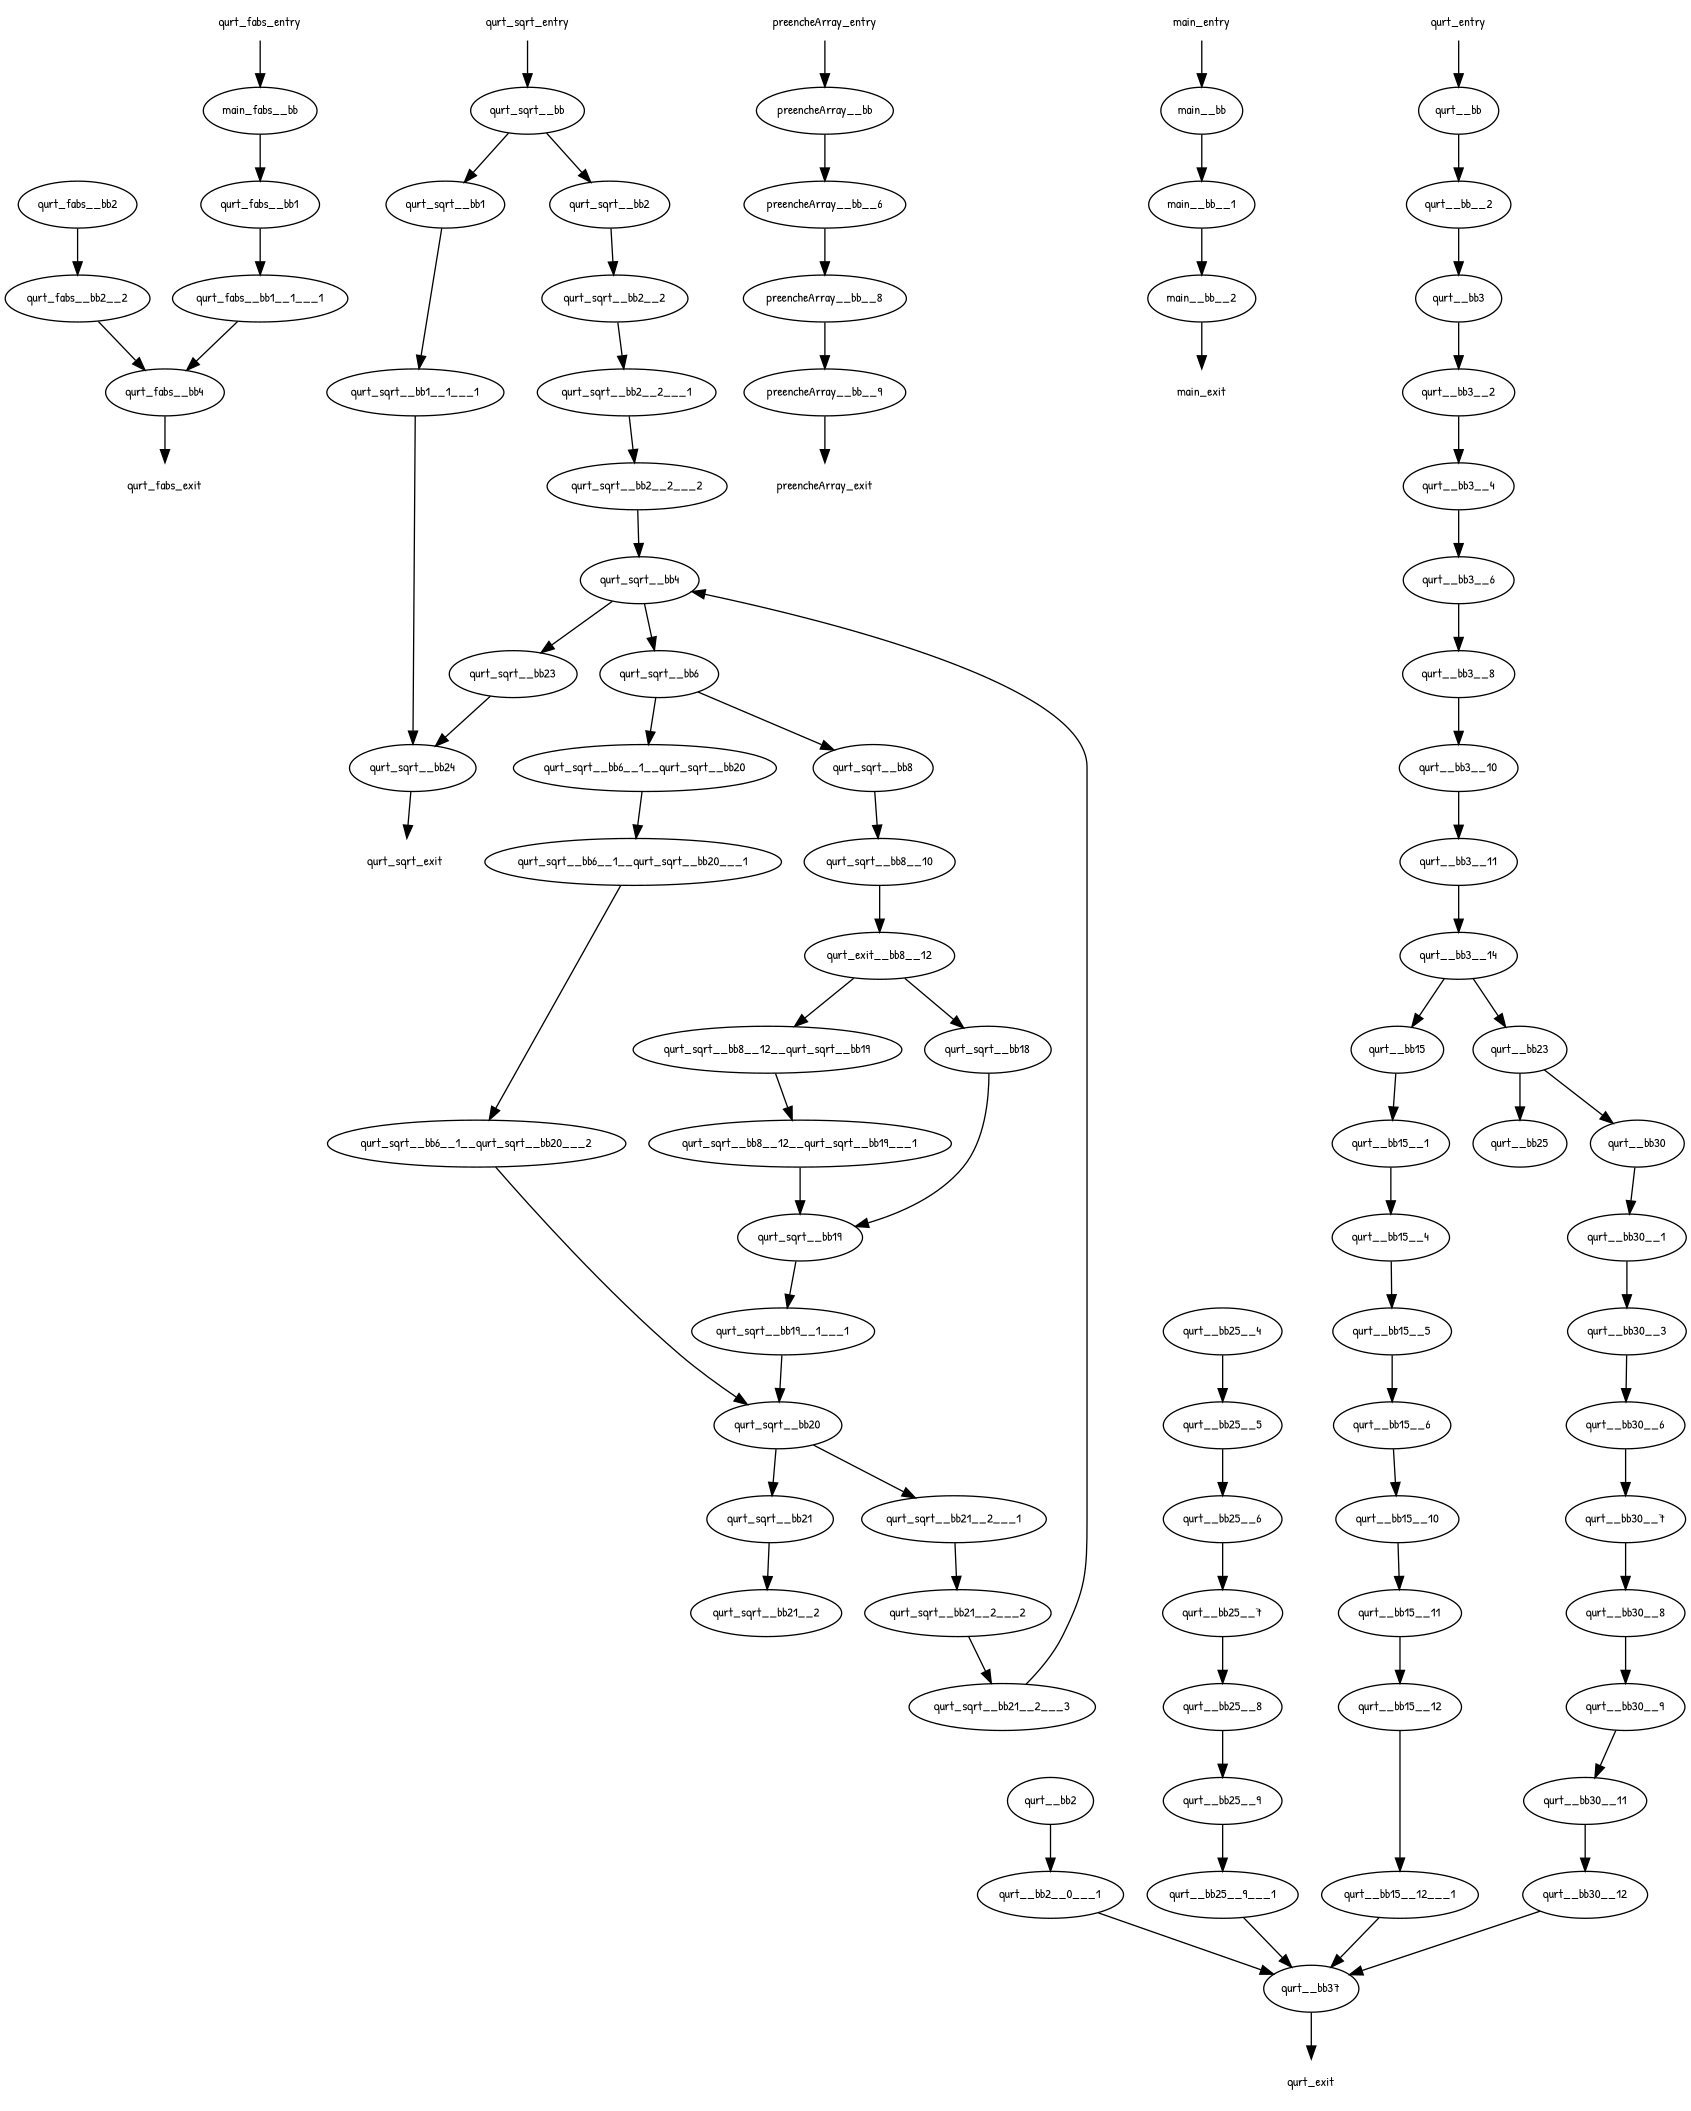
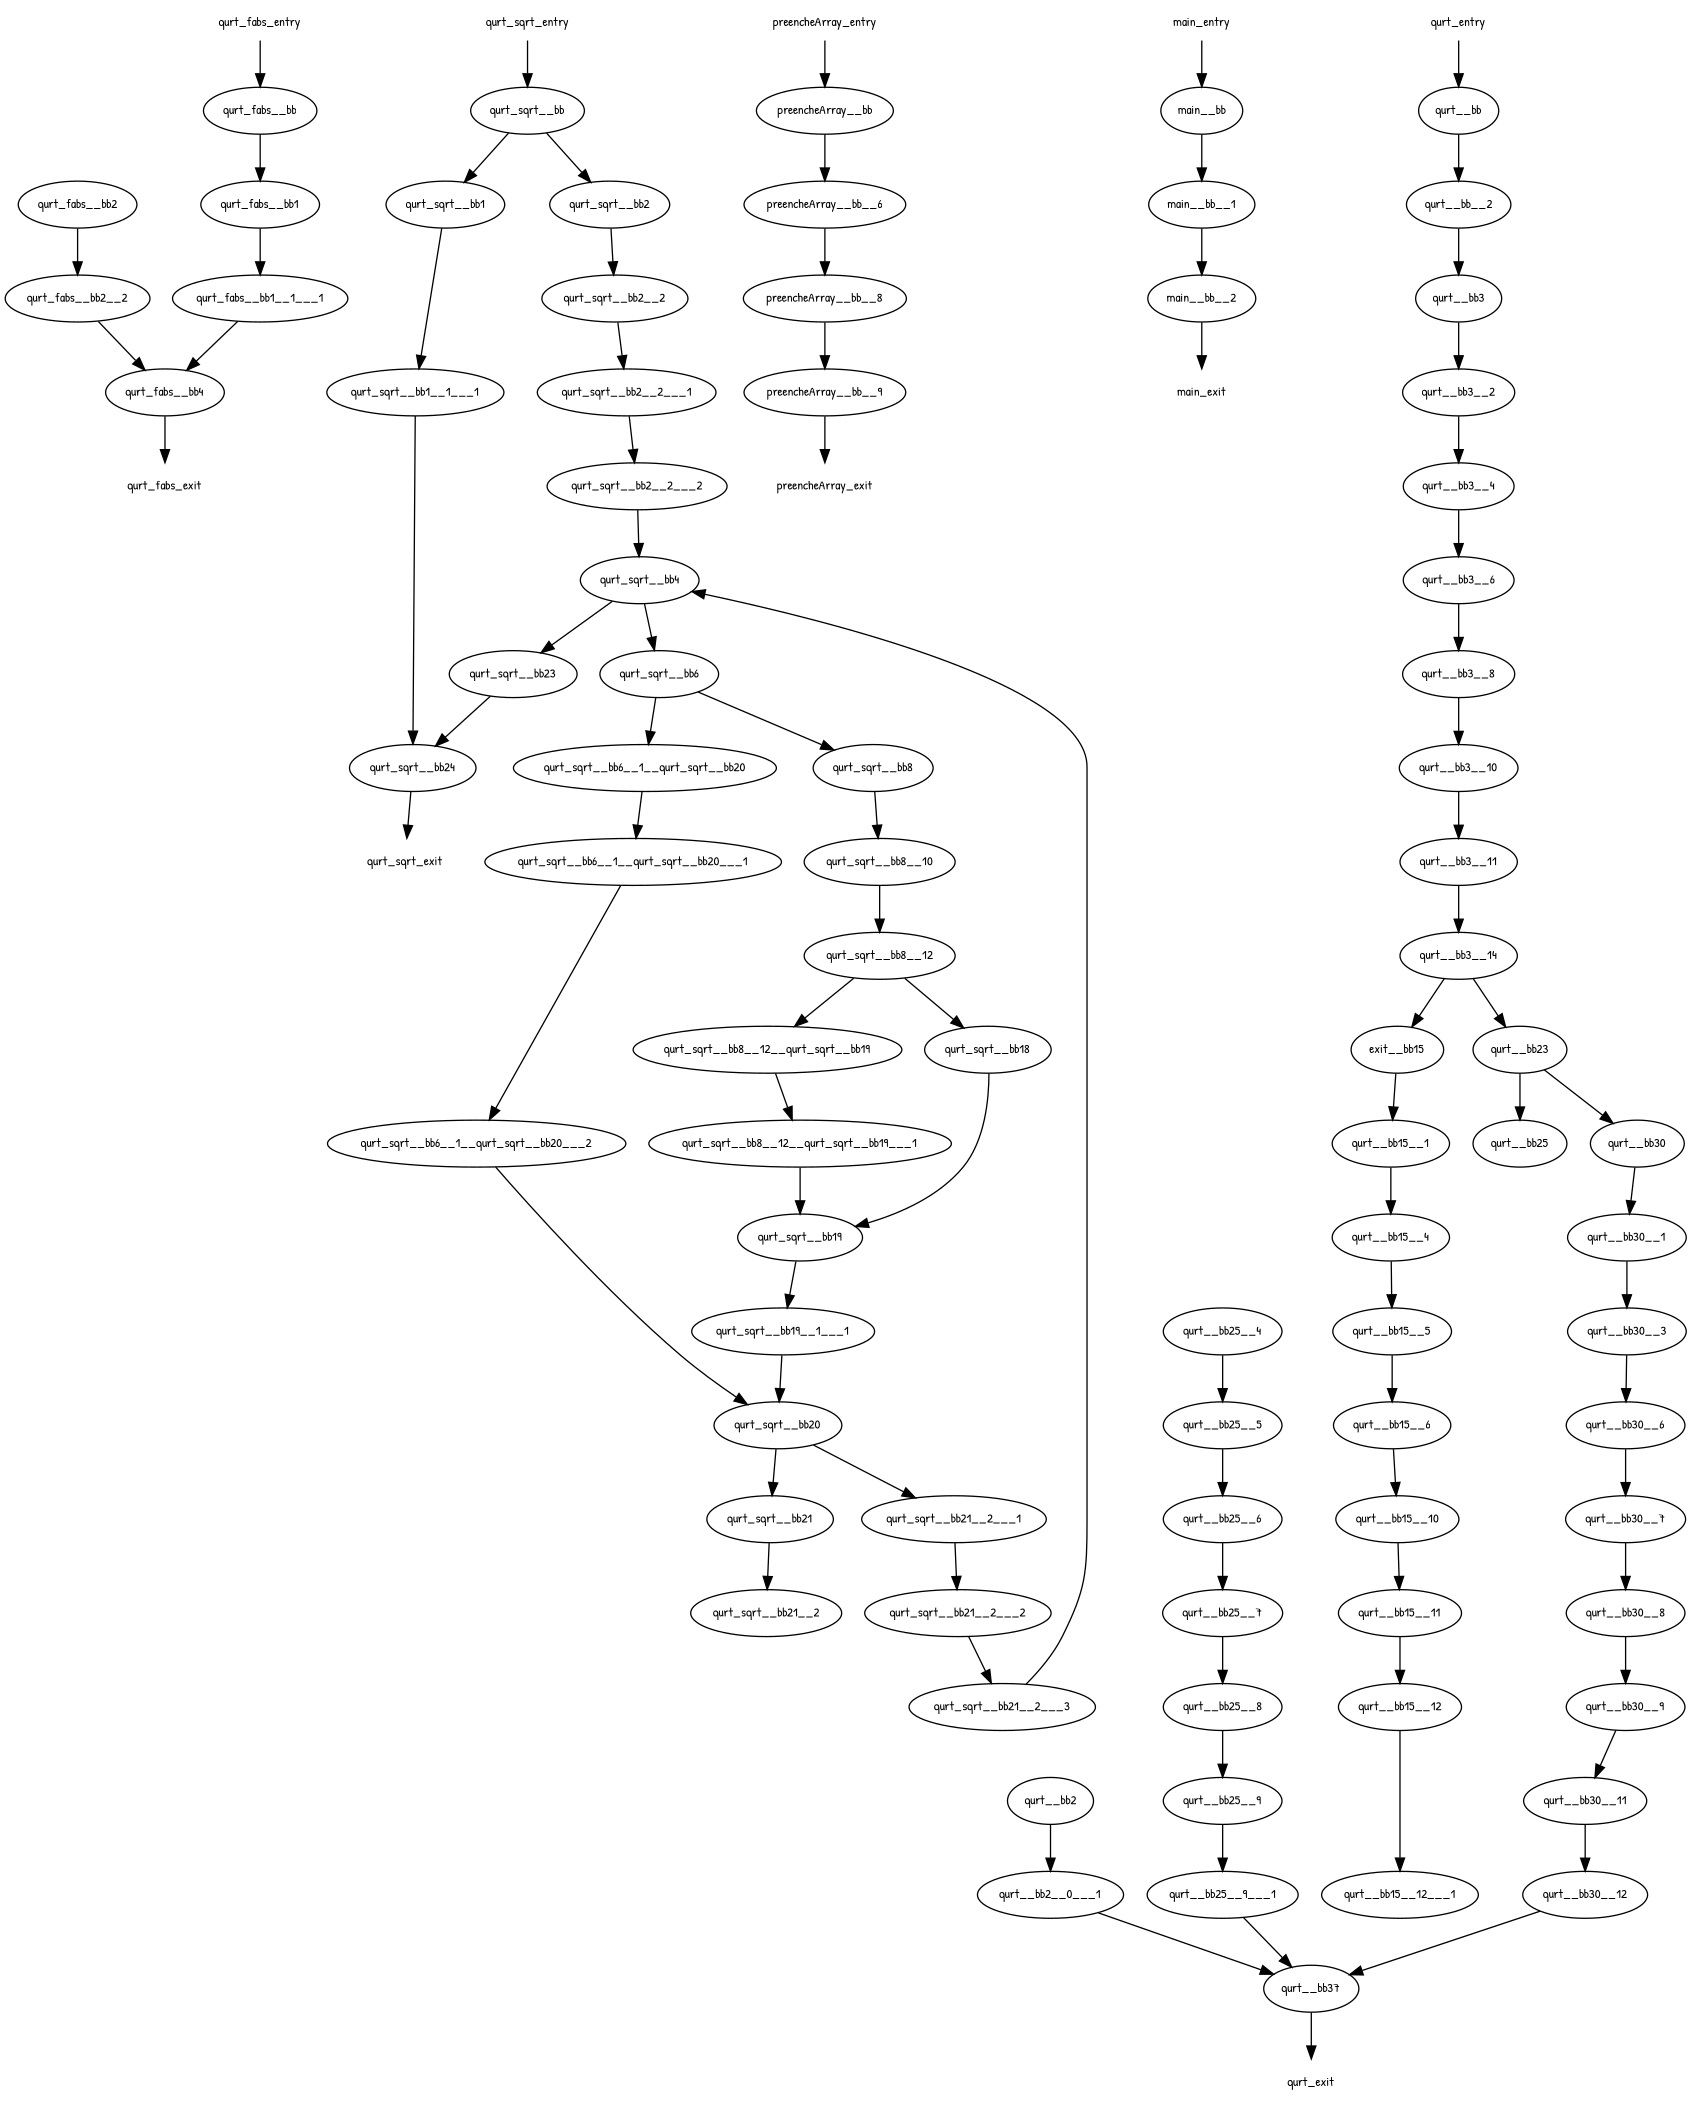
node "main_fabs__bb": label "main_fabs__bb" -> "qurt_fabs__bb"
node "qurt_exit__bb8__12": label "qurt_exit__bb8__12" -> "qurt_sqrt__bb8__12"
node "qurt__bb15": label "qurt__bb15" -> "exit__bb15"
edge "qurt__bb15__12___1" -> "qurt__bb37": removed
